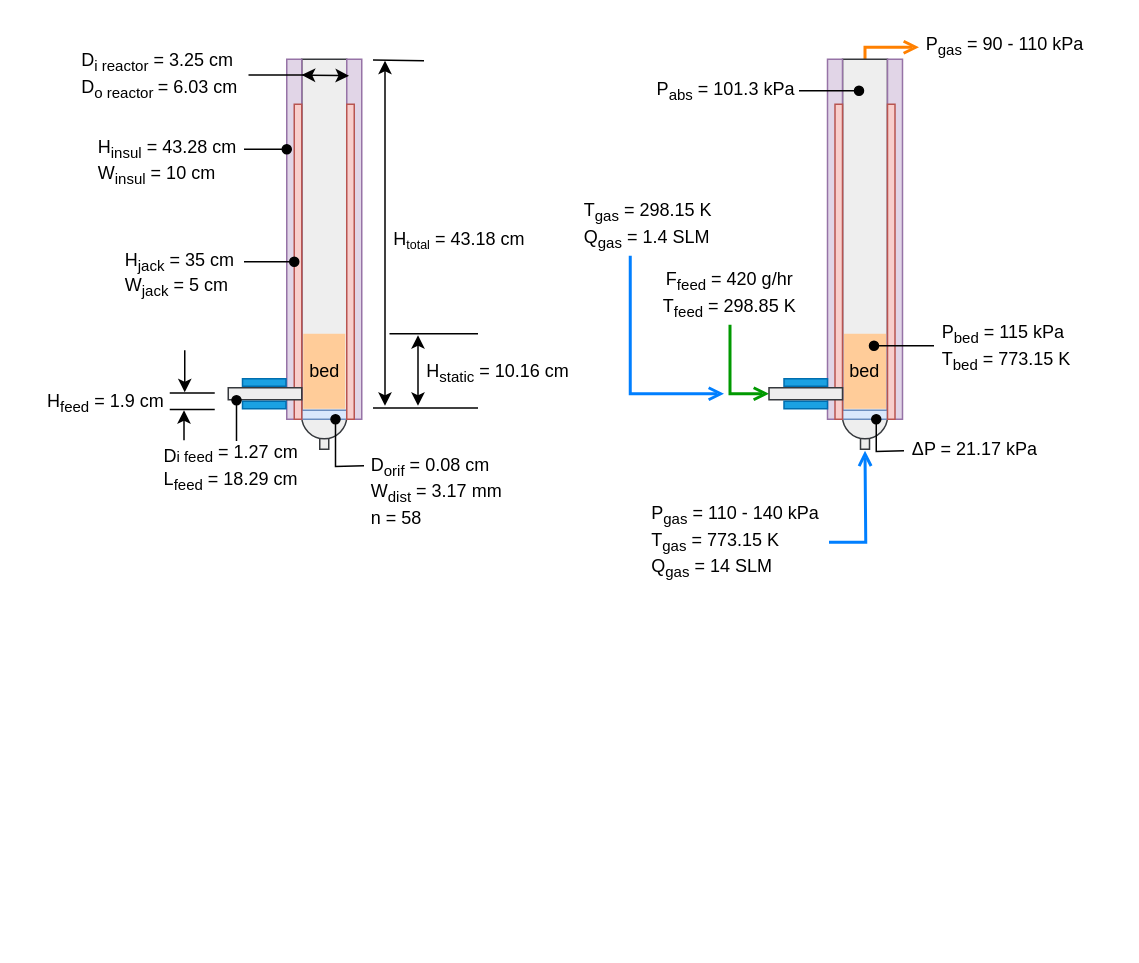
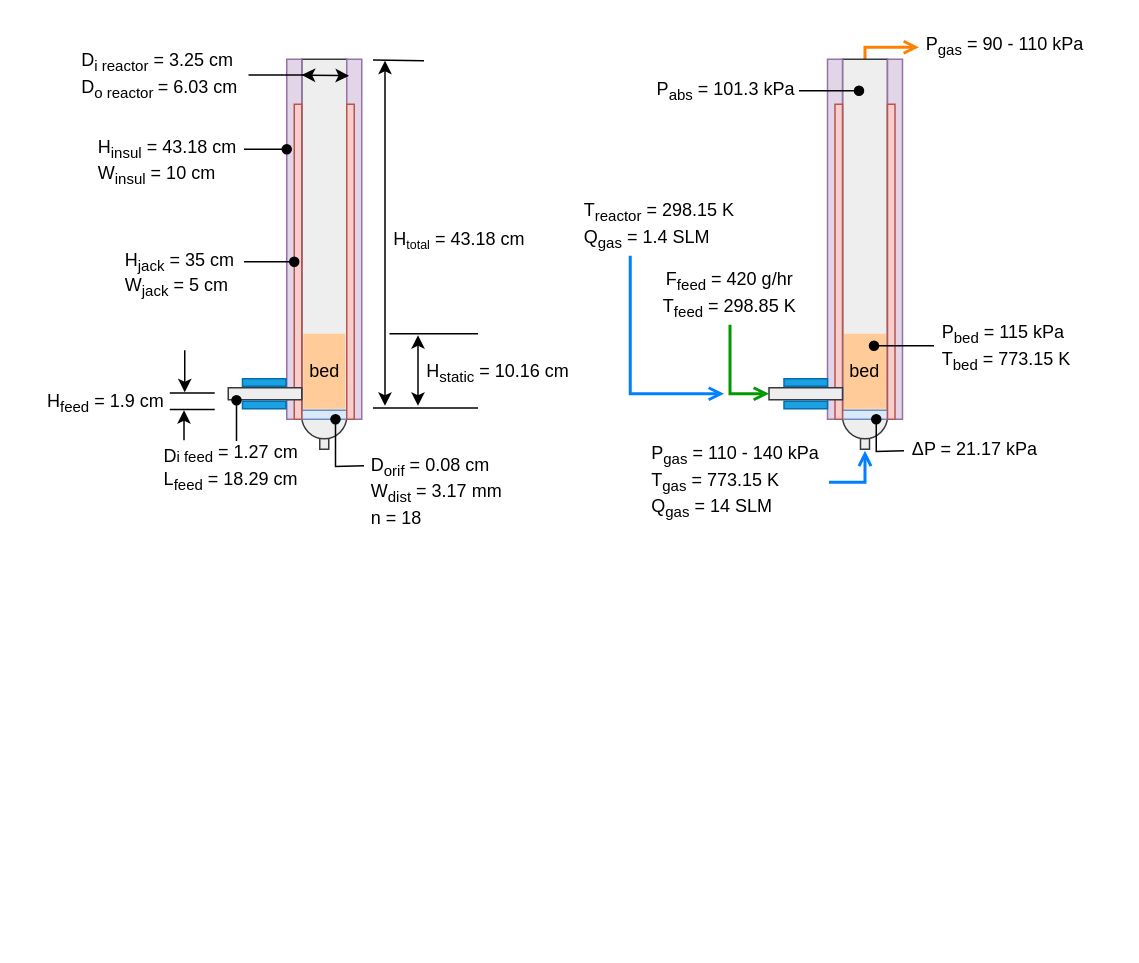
node "Hinsul = 43.28 cm Winsul = 10 cm": label "Hinsul = 43.28 cm Winsul = 10 cm" -> "Hinsul = 43.18 cm Winsul = 10 cm"
node "Tgas = 298.15 K Qgas = 1.4 SLM": label "Tgas = 298.15 K Qgas = 1.4 SLM" -> "Treactor = 298.15 K Qgas = 1.4 SLM"
node "Dorif = 0.08 cm Wdist = 3.17 mm n = 58": label "Dorif = 0.08 cm Wdist = 3.17 mm n = 58" -> "Dorif = 0.08 cm Wdist = 3.17 mm n = 18"
node "Pgas = 110 - 140 kPa Tgas = 773.15 K Qgas = 14 SLM": moved (739, 542) -> (739, 482)
